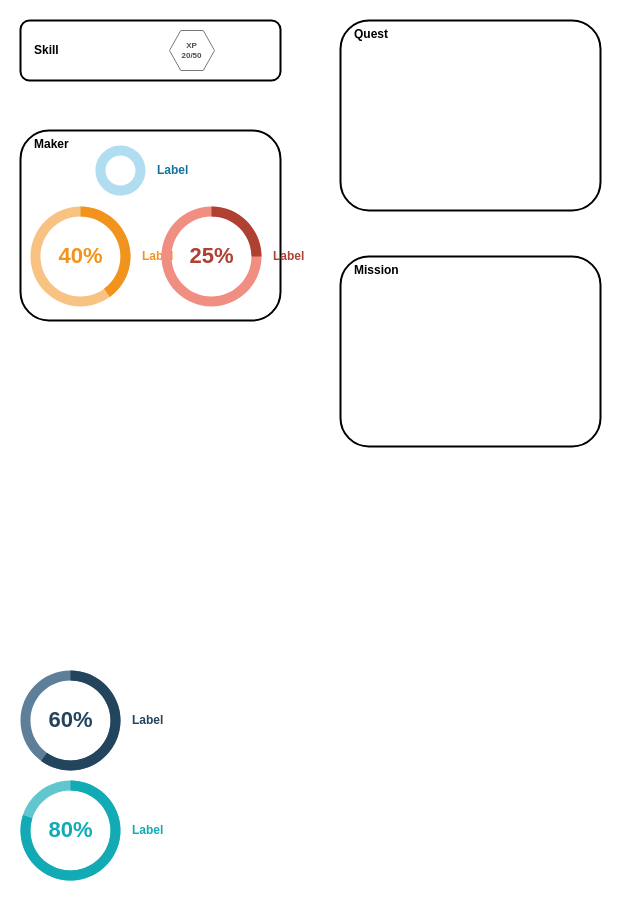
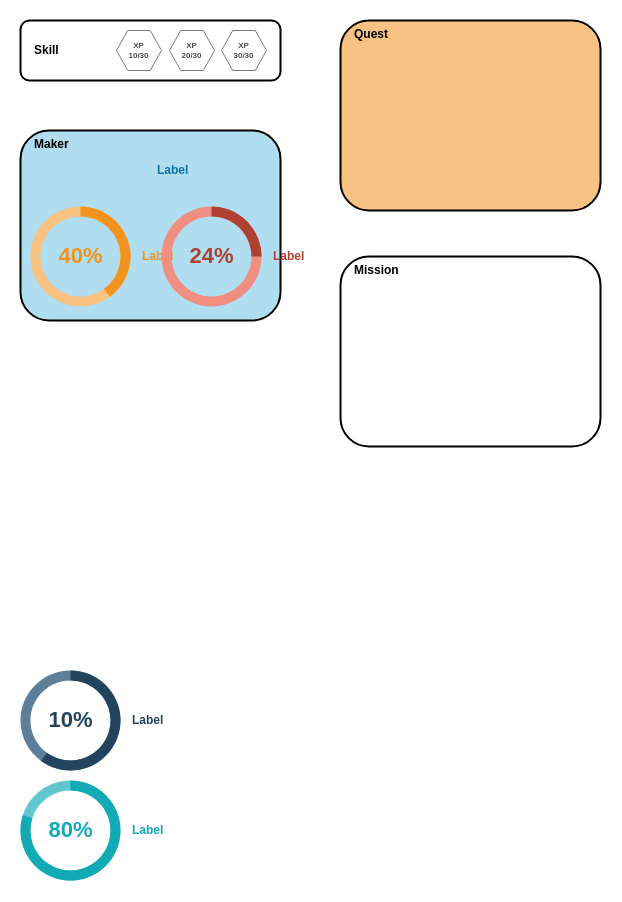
node "XP 10/30": added
node "XP 20/50": label "XP 20/50" -> "XP 20/30"
node "XP 30/30": added
node "Quest": fillcolor #ffffff -> #f8c382
node "Maker": fillcolor #ffffff -> #b1ddf0
node "25%": label "25%" -> "24%"
node "60%": label "60%" -> "10%"
